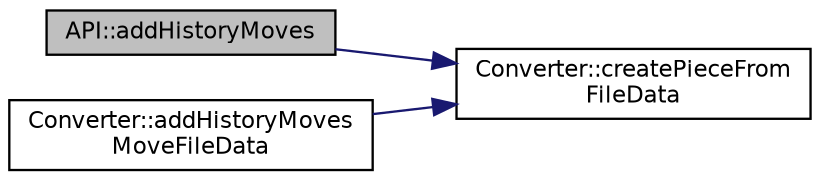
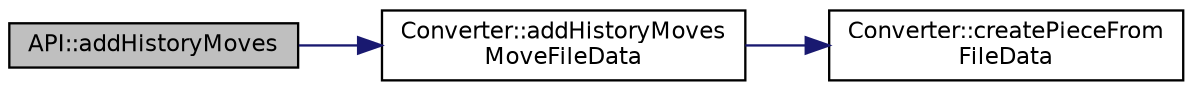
edge "API::addHistoryMoves" -> "Converter::createPieceFrom FileData": now "API::addHistoryMoves" -> "Converter::addHistoryMoves MoveFileData"
